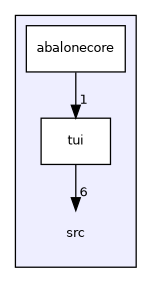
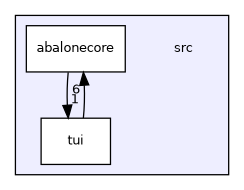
edge "tui" -> "src": now "tui" -> "abalonecore"
